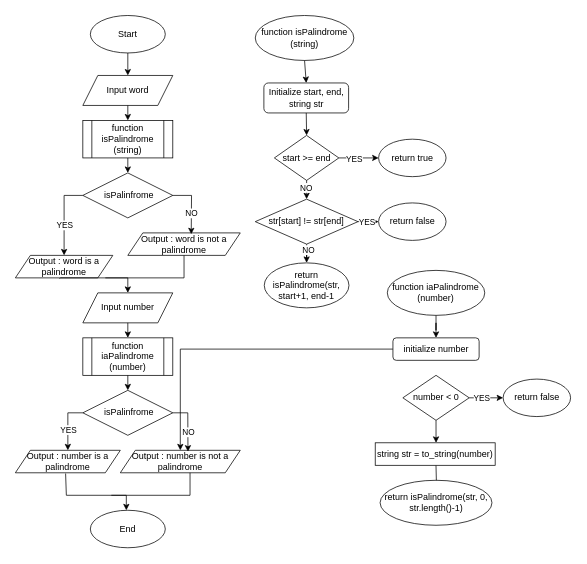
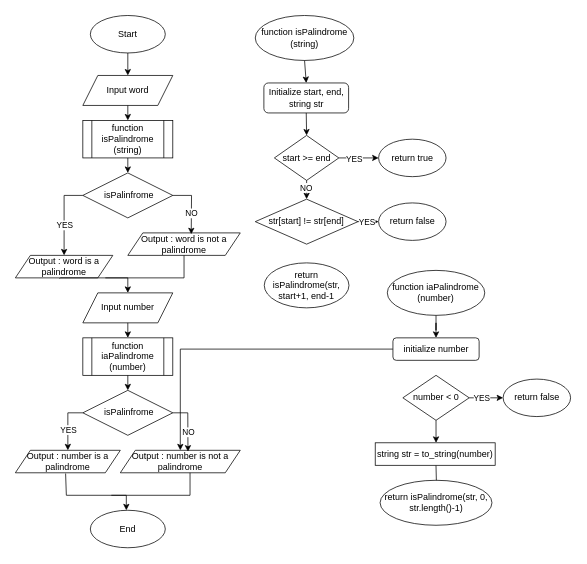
edge "str[start] != str[end]" -> "return isPalindrome(str, start+1, end-1": removed, label "NO"
